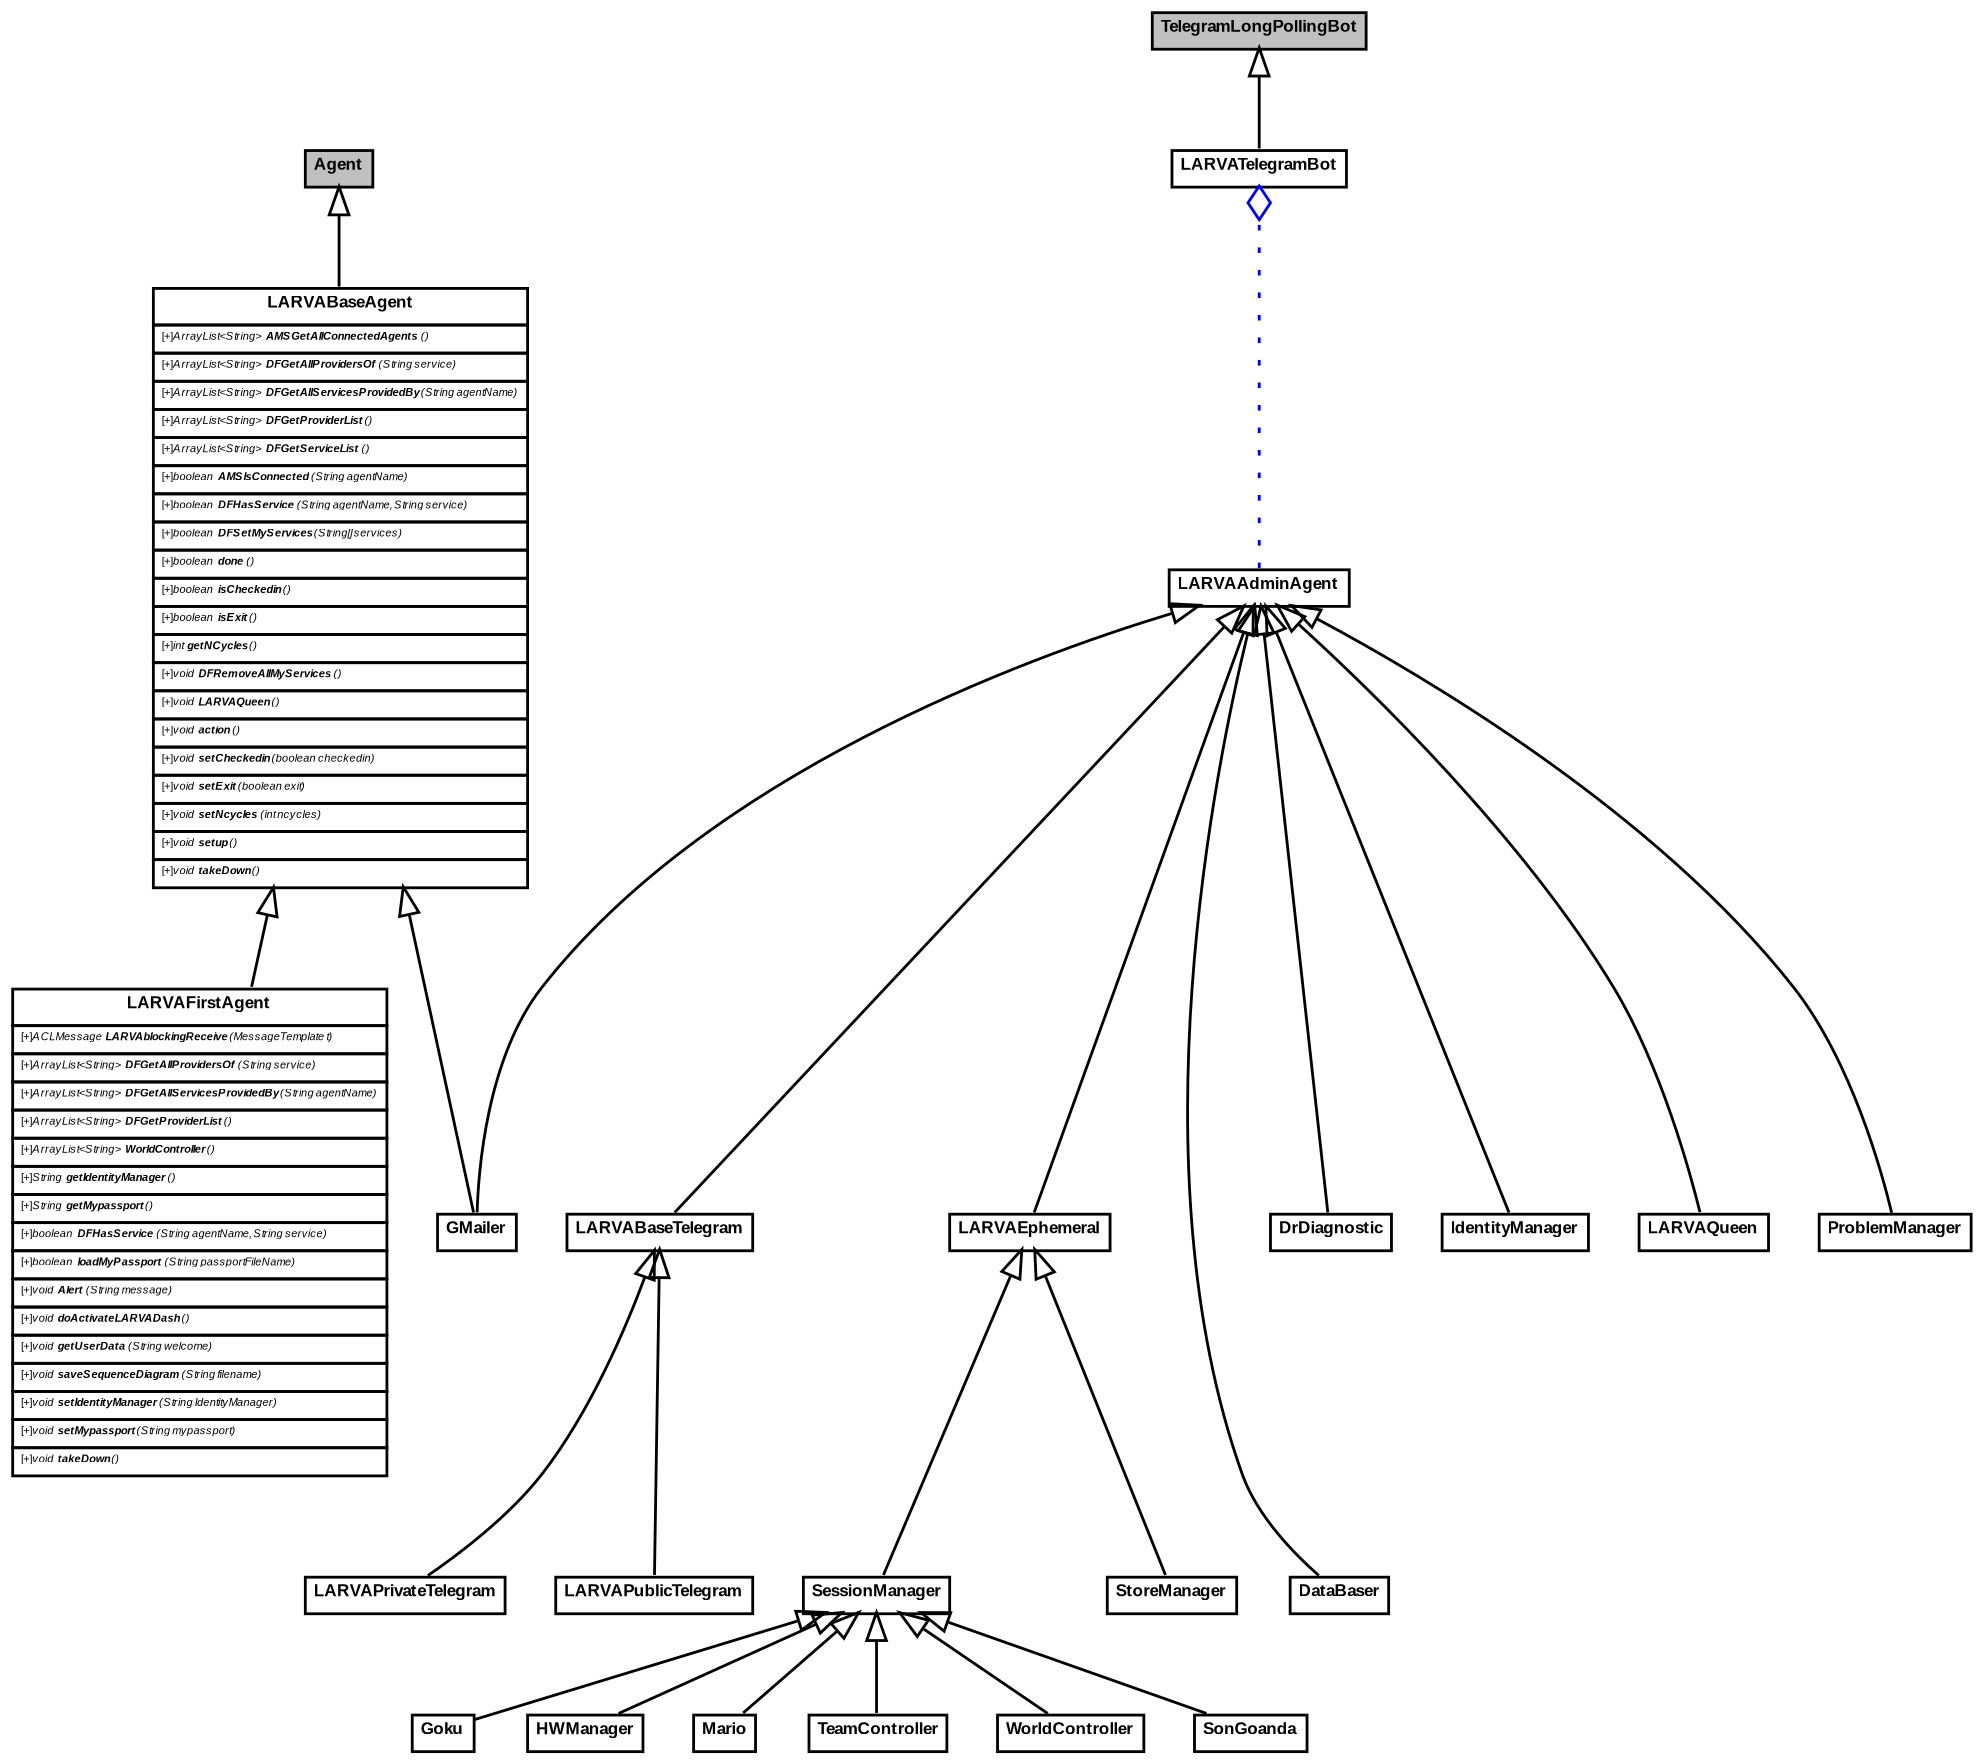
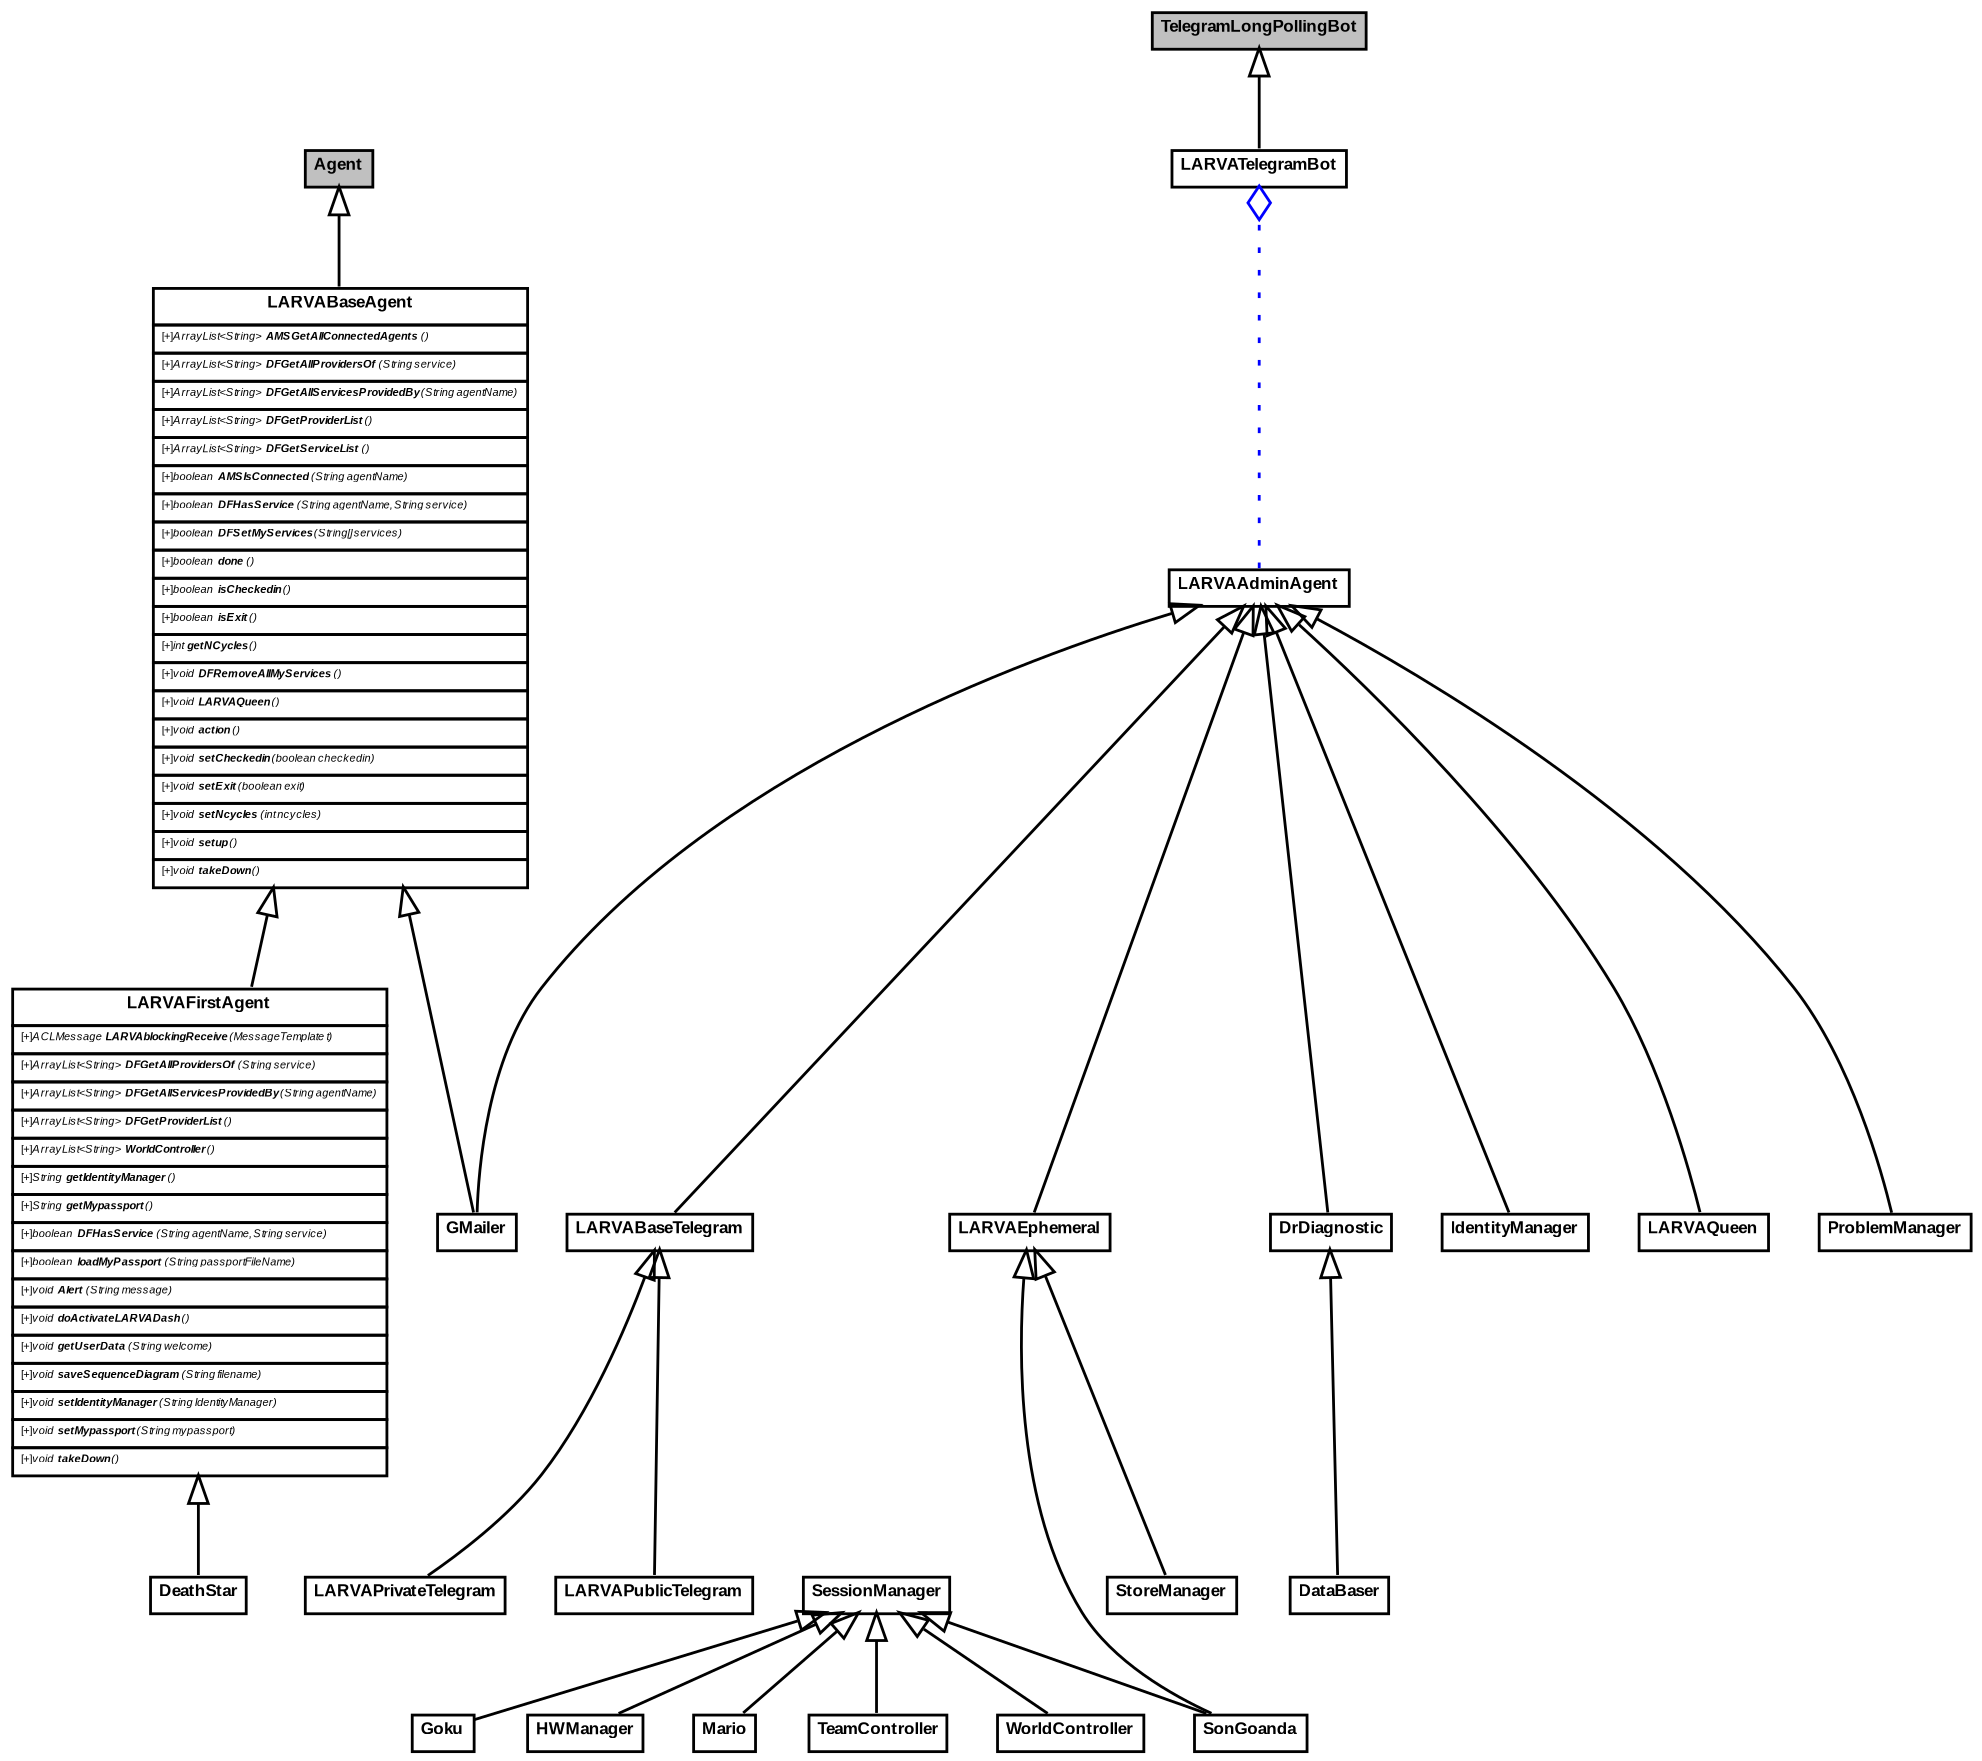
edge "DataBaser" -> "LARVAAdminAgent": now "DataBaser" -> "DrDiagnostic"
edge "SessionManager" -> "LARVAEphemeral": now "SonGoanda" -> "LARVAEphemeral"
node "DeathStar": added
